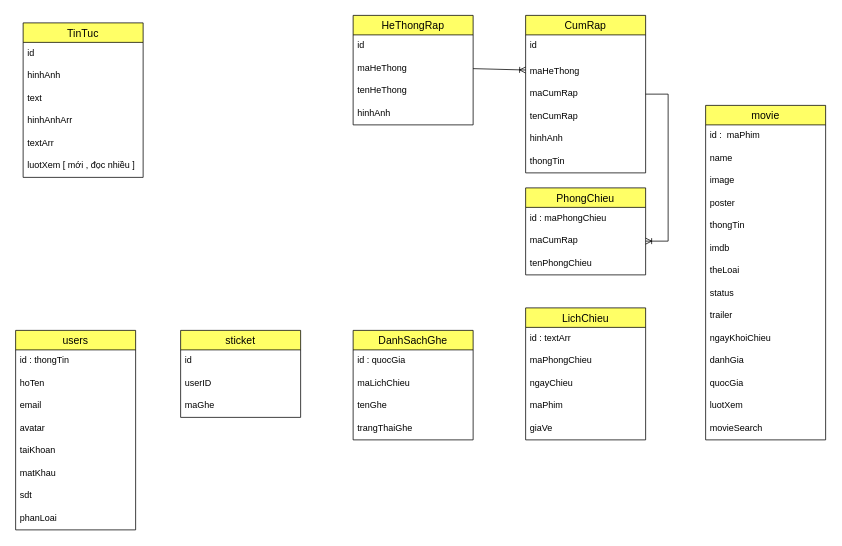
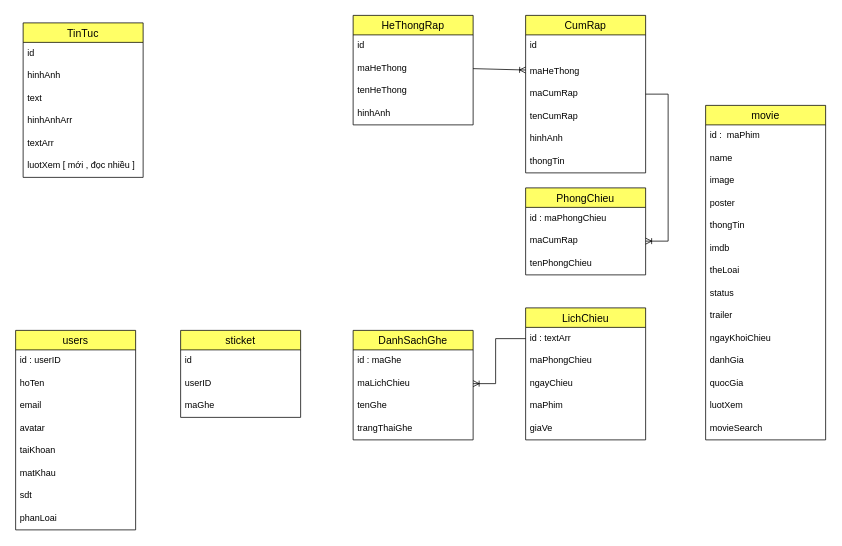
edge "id : textArr" -> "maLichChieu": added
node "id : thongTin": label "id : thongTin" -> "id : userID"
node "id : quocGia": label "id : quocGia" -> "id : maGhe"
